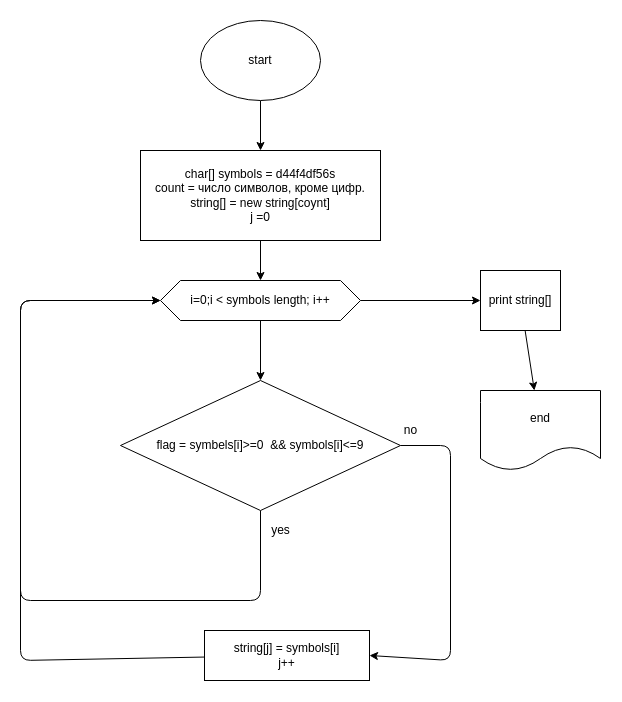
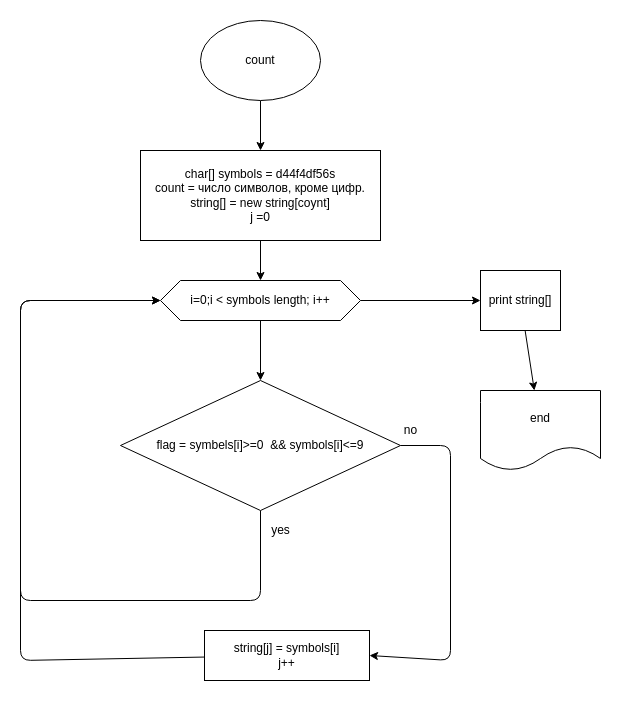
node "start": label "start" -> "count"
